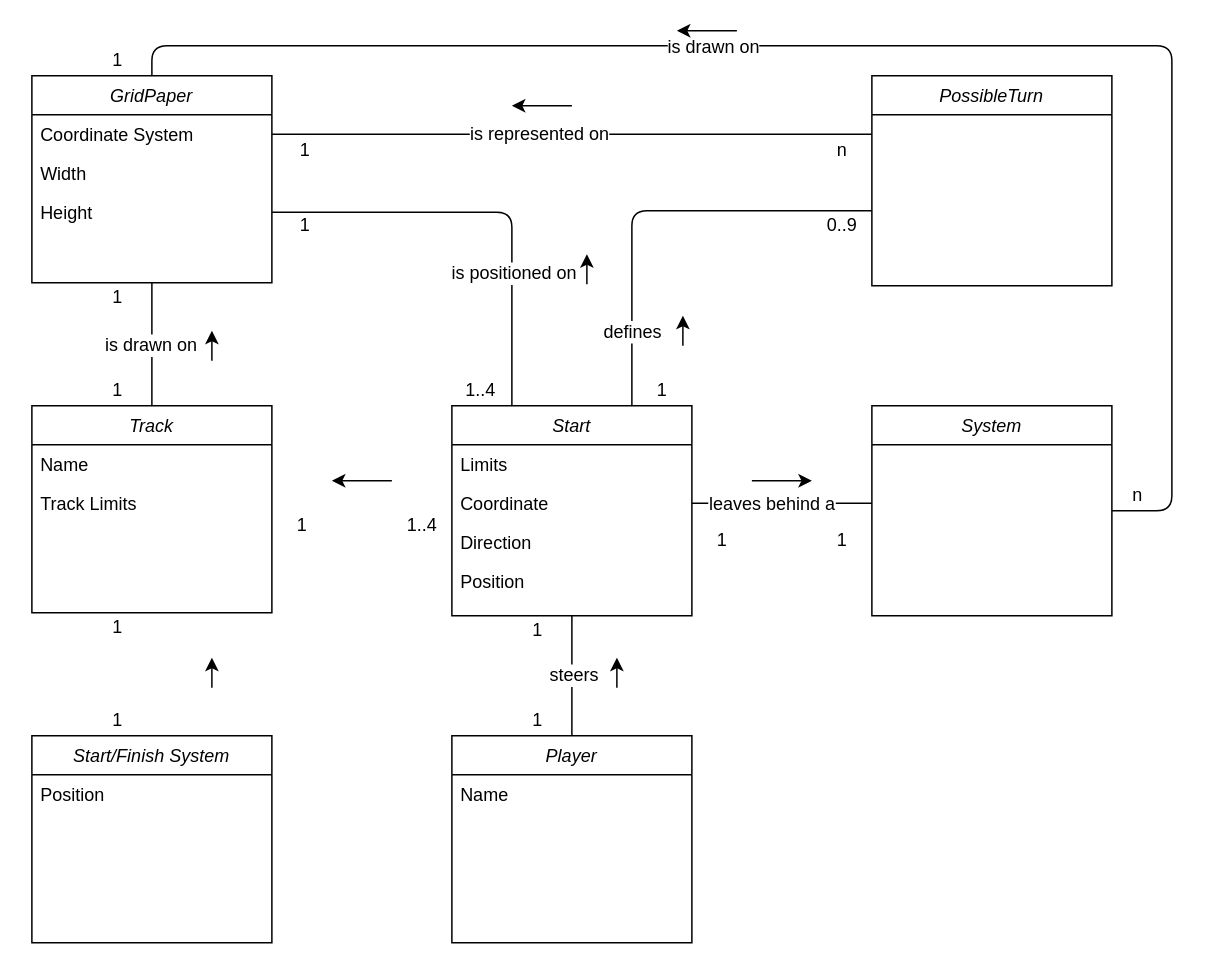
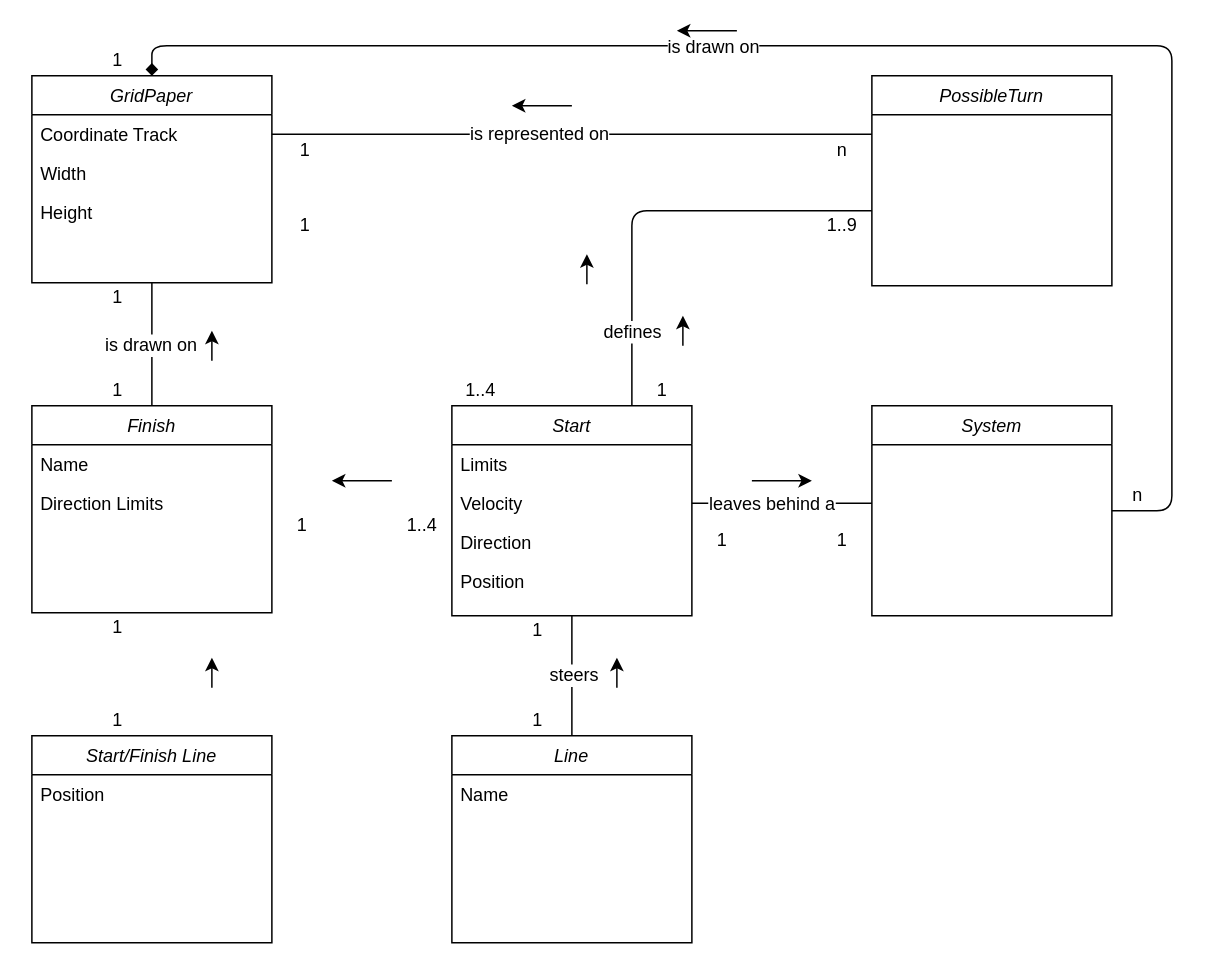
edge "GridPaper" -- "System": arrowhead none -> diamond
node "Coordinate System": label "Coordinate System" -> "Coordinate Track"
edge "Height" -- "Start": removed, label "is positioned on"
node "0..9": label "0..9" -> "1..9"
node "Track": label "Track" -> "Finish"
node "Track Limits": label "Track Limits" -> "Direction Limits"
node "Coordinate": label "Coordinate" -> "Velocity"
node "Start/Finish System": label "Start/Finish System" -> "Start/Finish Line"
node "Player": label "Player" -> "Line"
